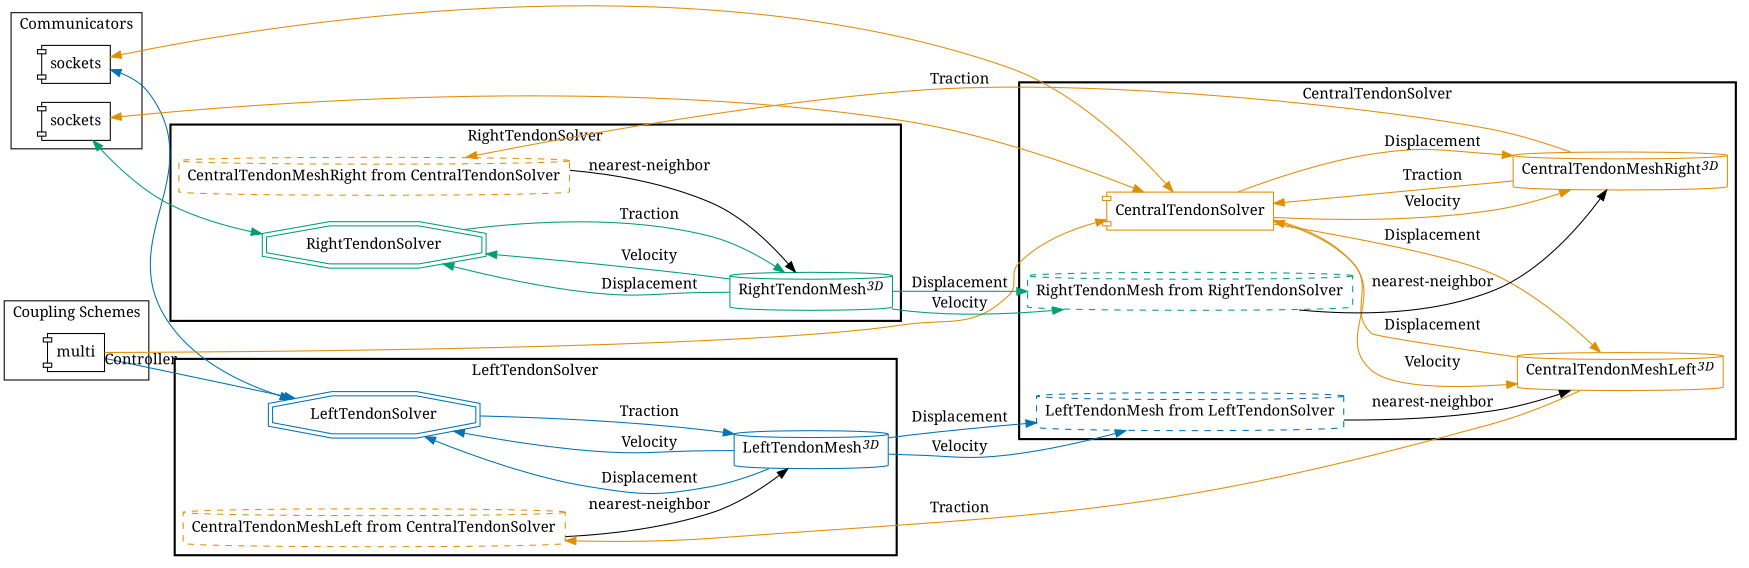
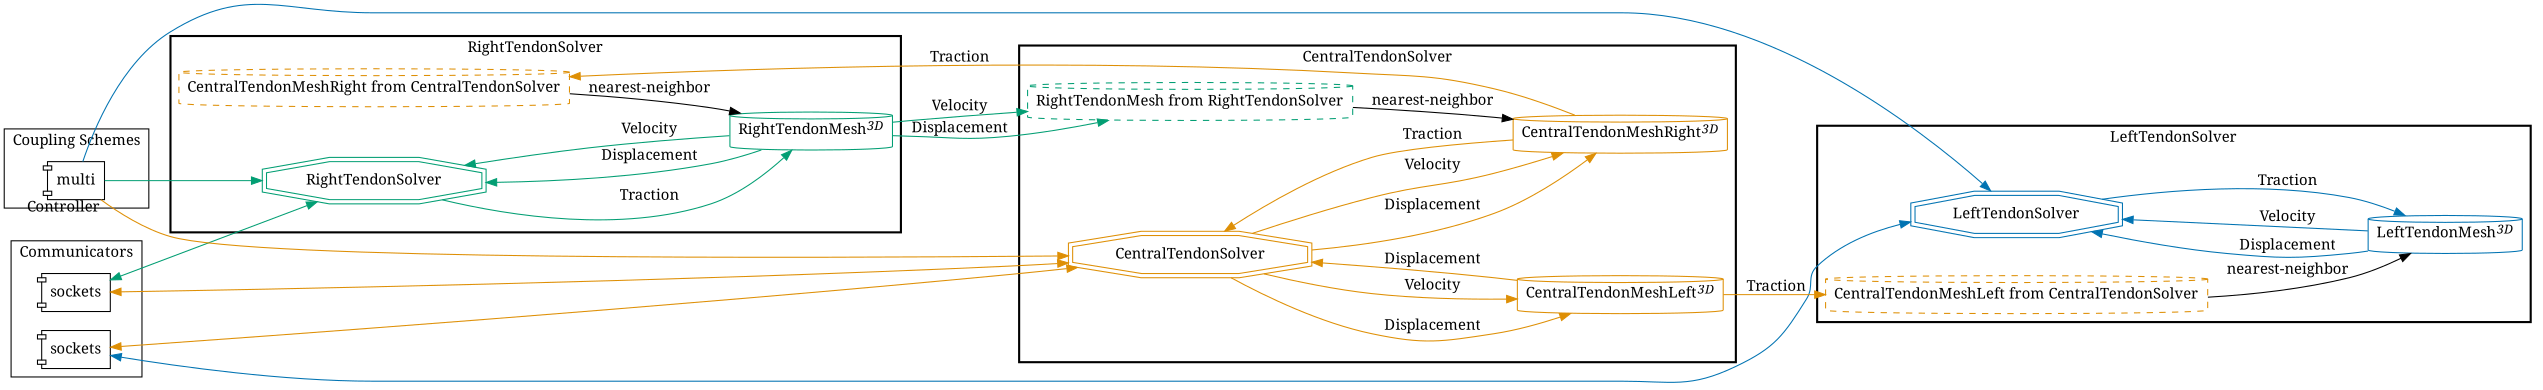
edge "multi" -> "RightTendonSolver": added
node "CentralTendonSolver": shape component -> doubleoctagon
node "LeftTendonMesh from LeftTendonSolver": removed
